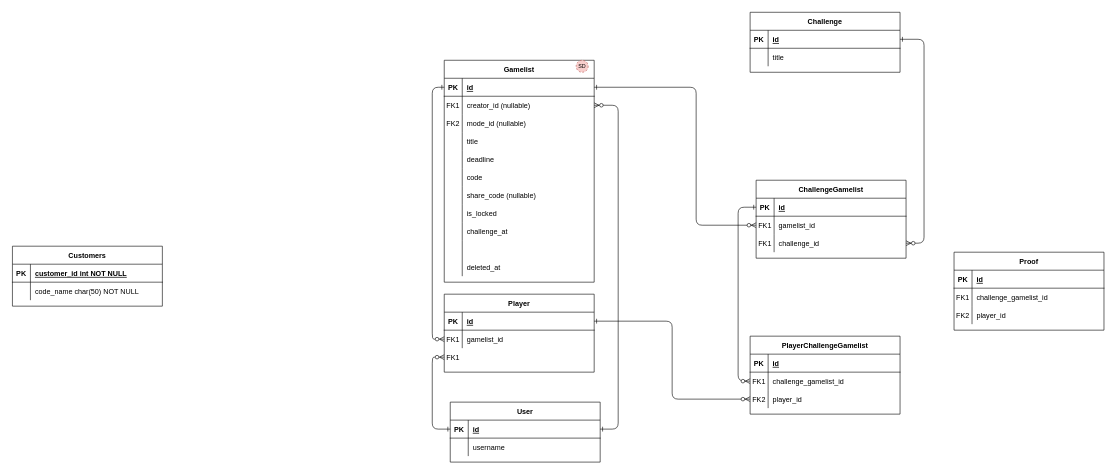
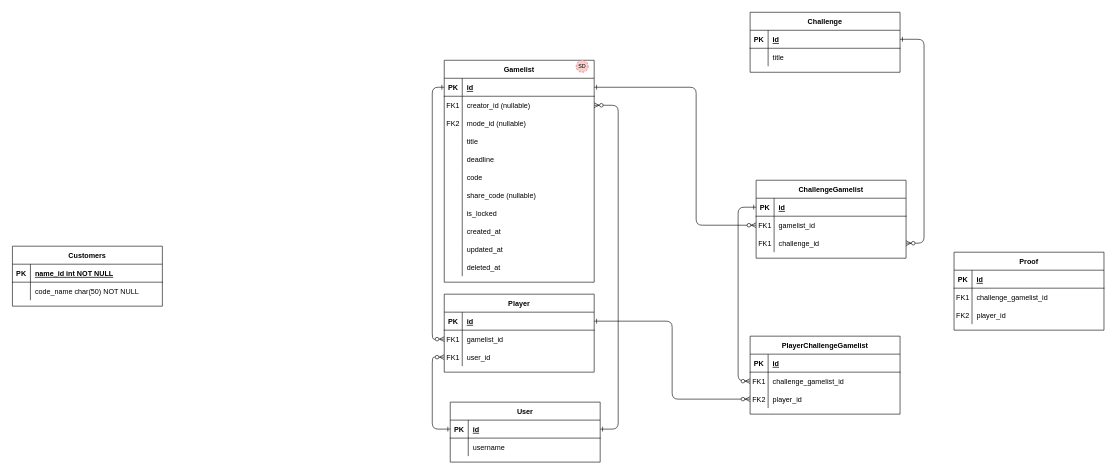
node "challenge_at": label "challenge_at" -> "created_at"
node "updated_at": added
node "customer_id int NOT NULL": label "customer_id int NOT NULL" -> "name_id int NOT NULL"
node "user_id": added
